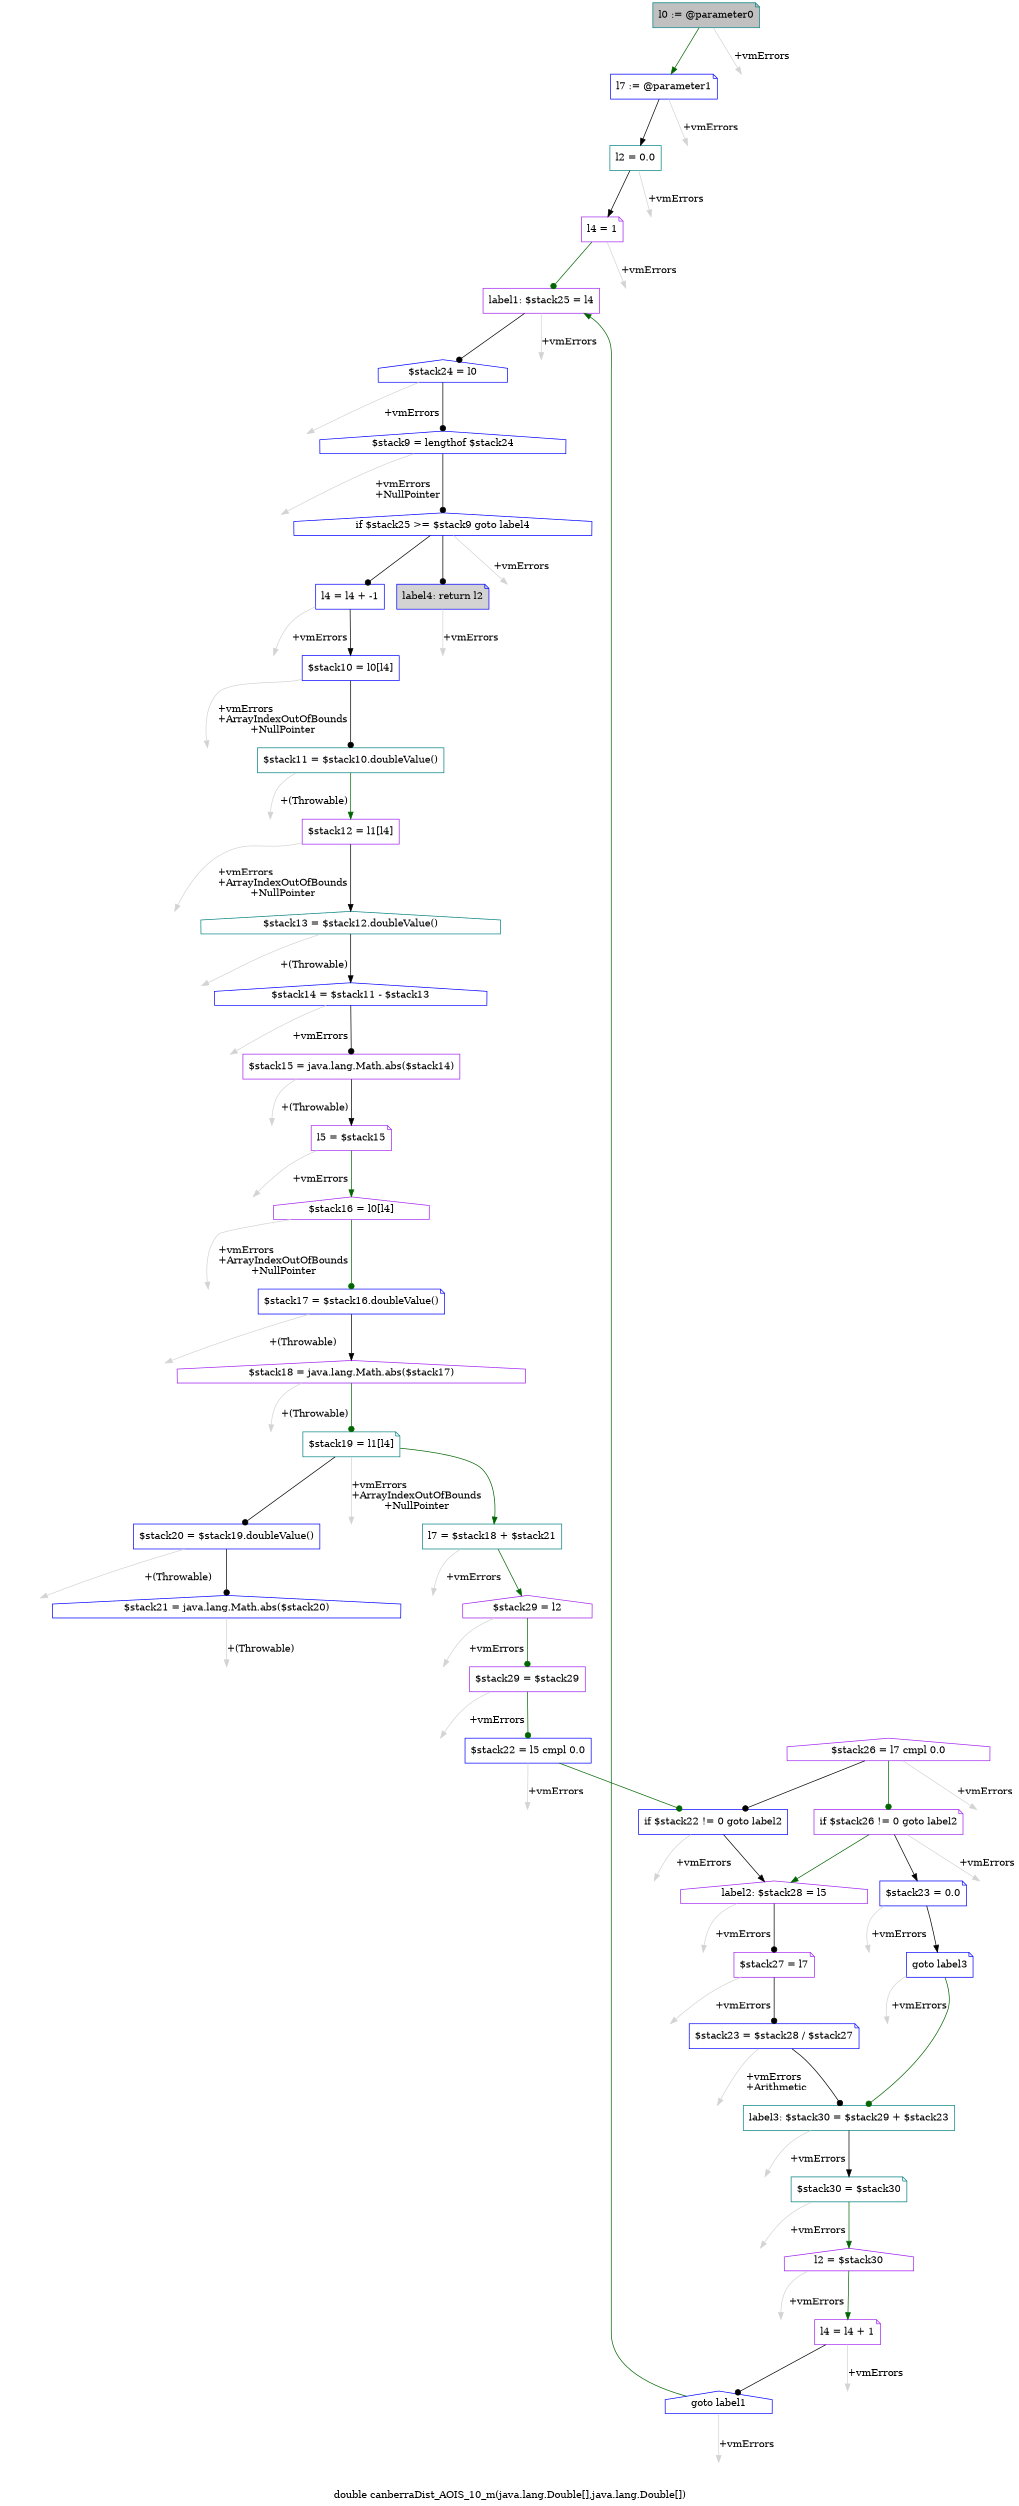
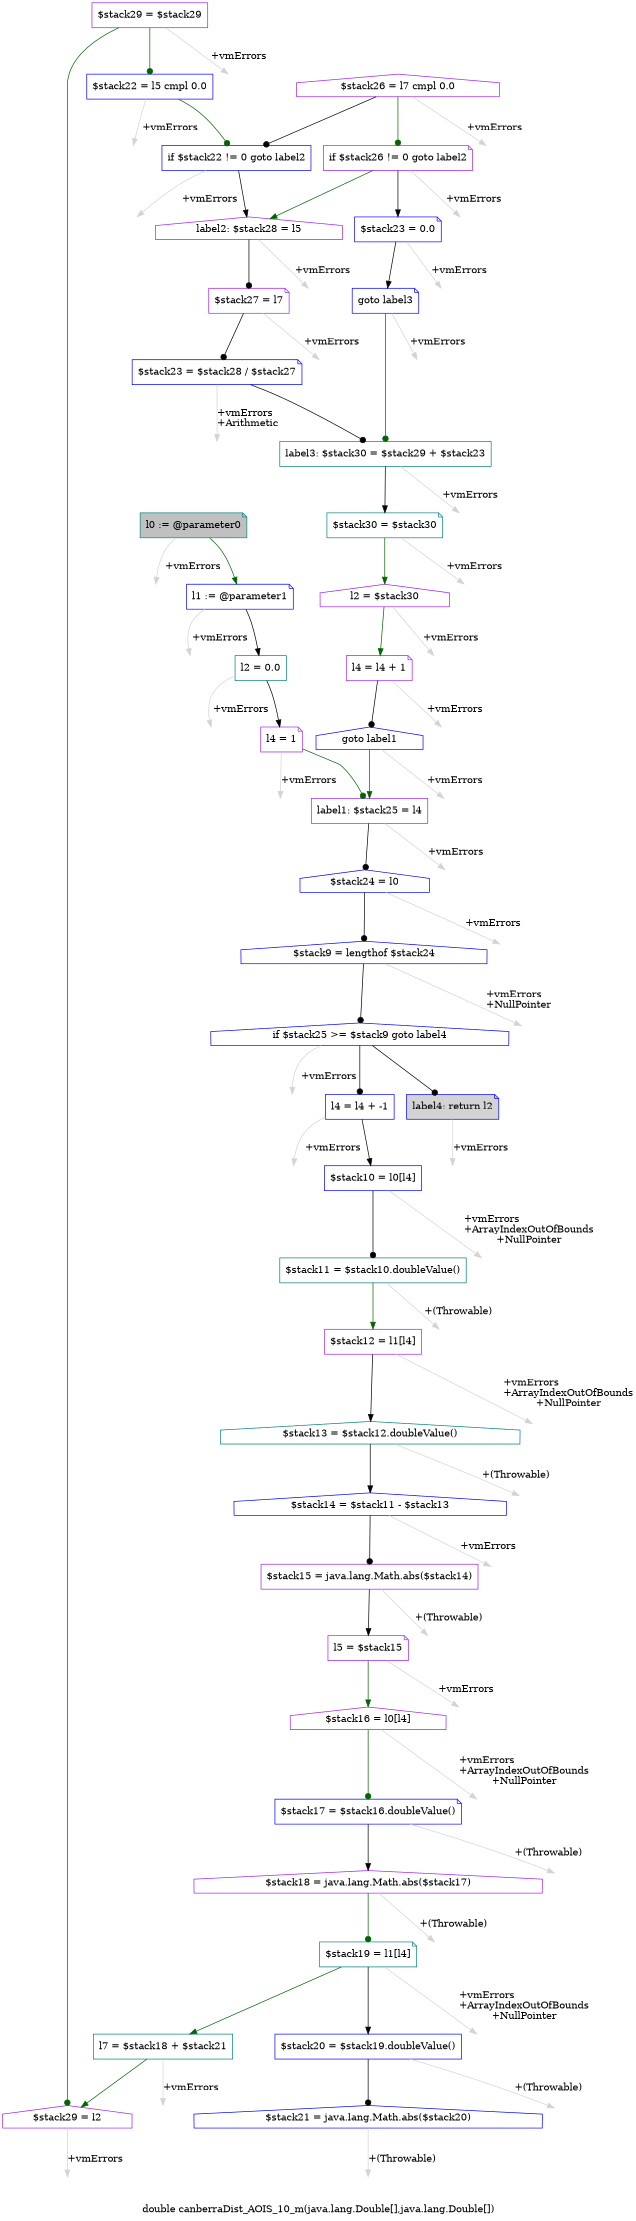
node "l7 := @parameter1": label "l7 := @parameter1" -> "l1 := @parameter1"
edge "$stack19 = l1[l4]" -> "$stack20 = $stack19.doubleValue()": arrowhead dot -> normal
edge "$stack29 = l2" -> "$stack29 = $stack29": reversed
